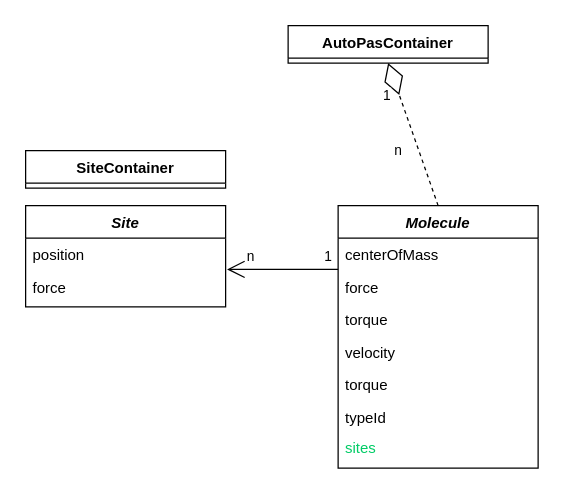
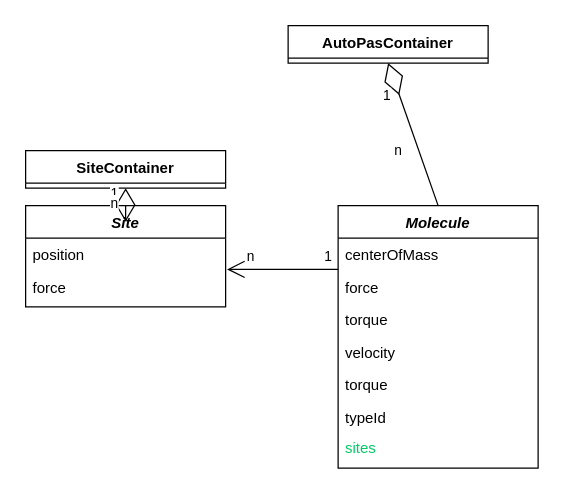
edge "Molecule" -> "AutoPasContainer": style dashed -> solid
edge "Site" -> "SiteContainer": added, labels "n", "1"
